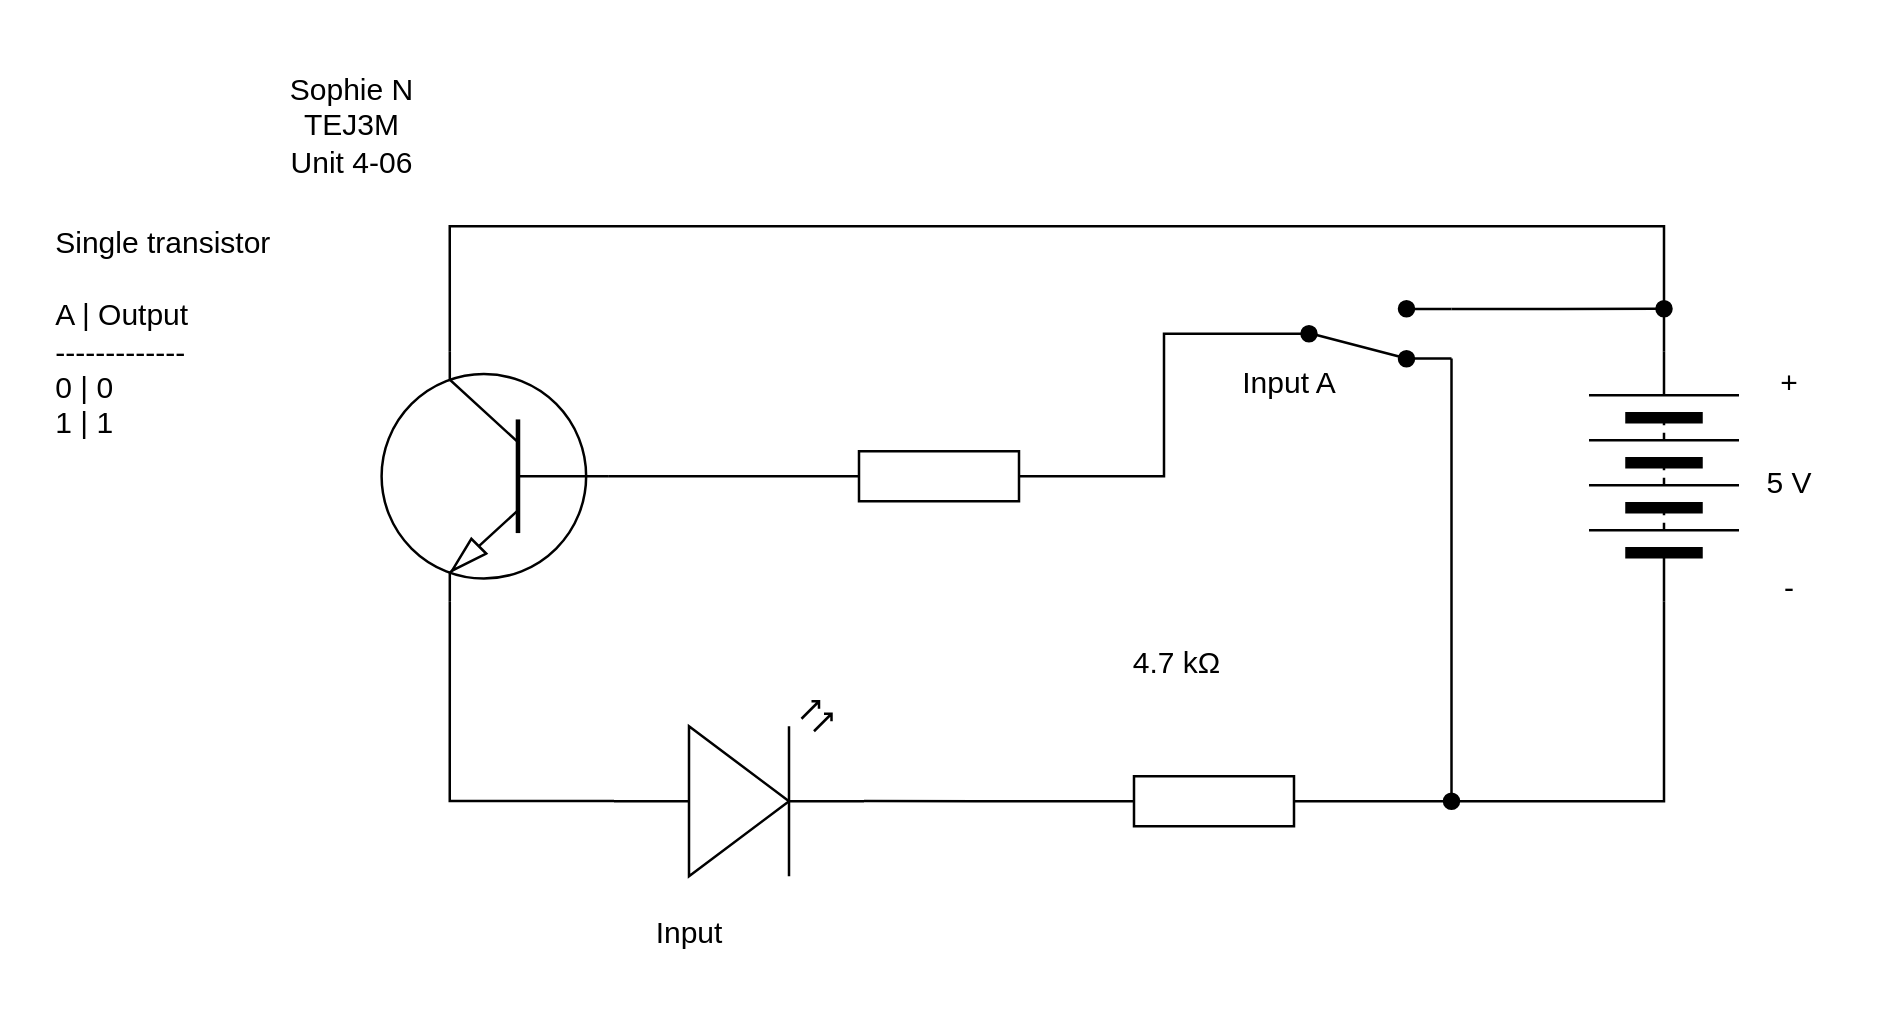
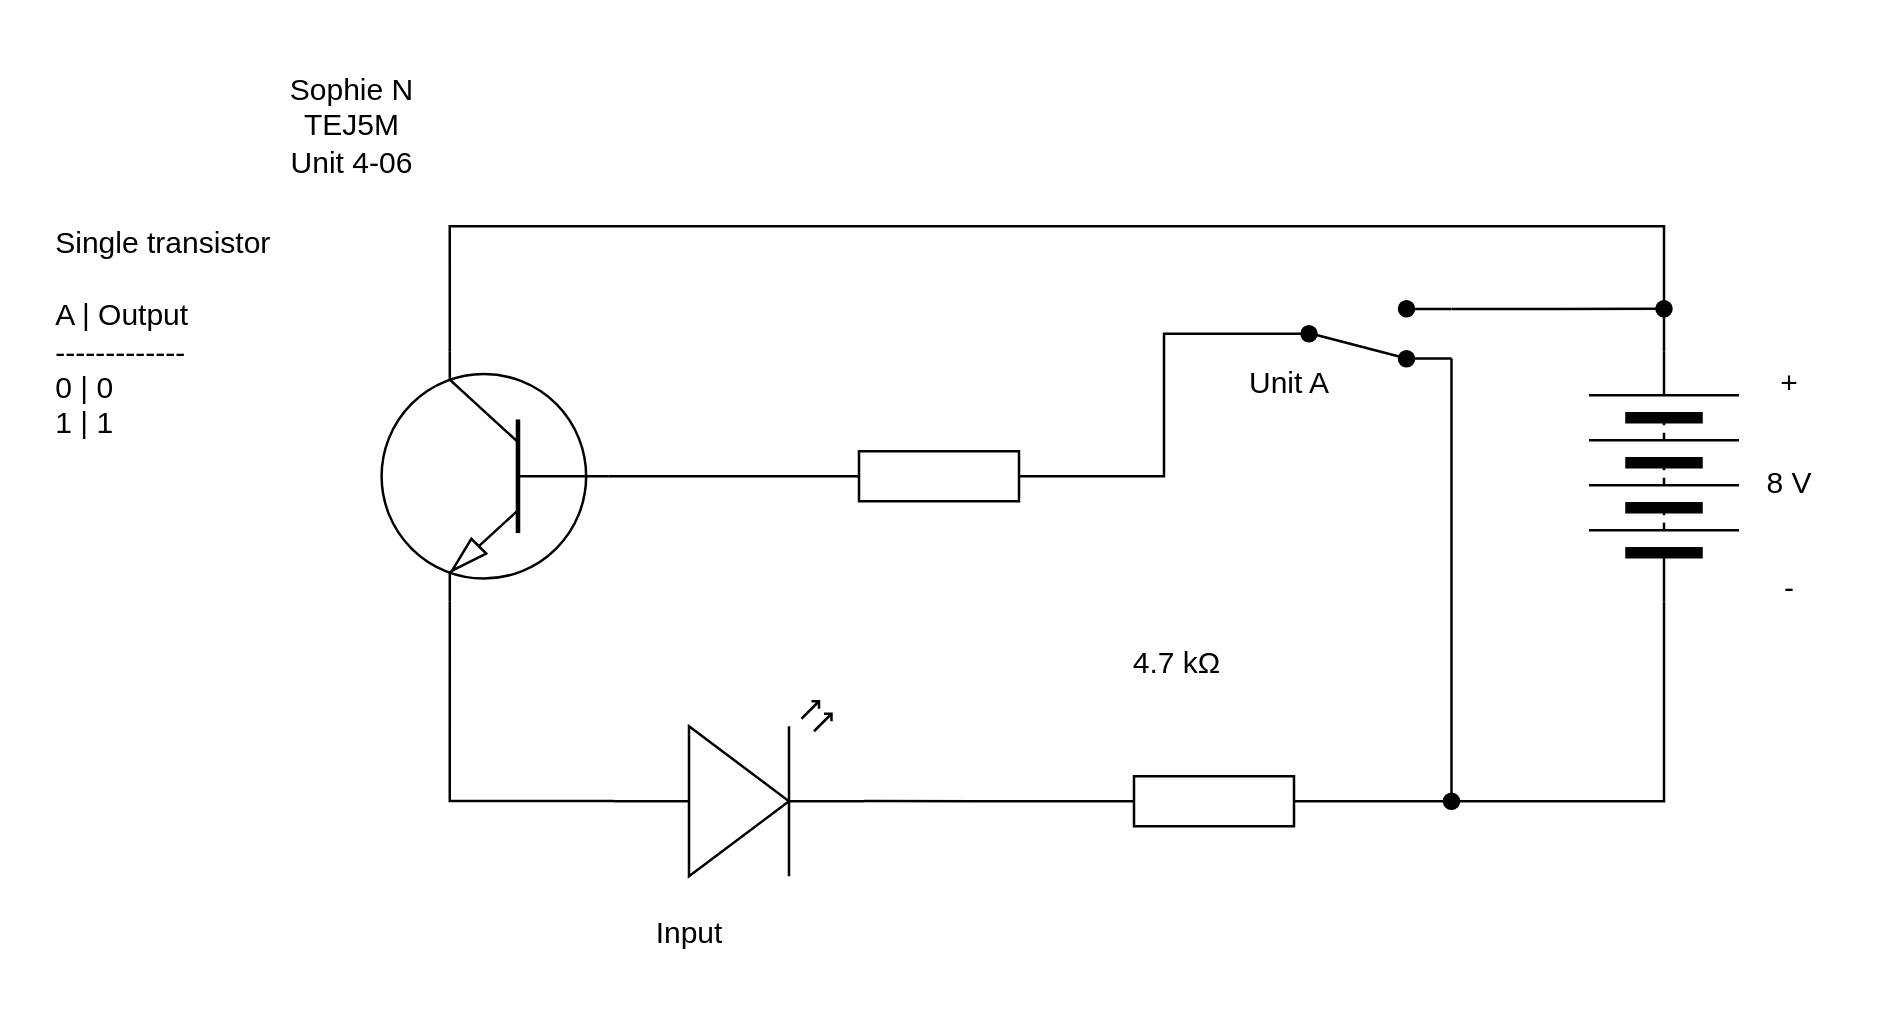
node "Sophie N TEJ3M Unit 4-06": label "Sophie N TEJ3M Unit 4-06" -> "Sophie N TEJ5M Unit 4-06"
node "Input A": label "Input A" -> "Unit A"
node "5 V": label "5 V" -> "8 V"
